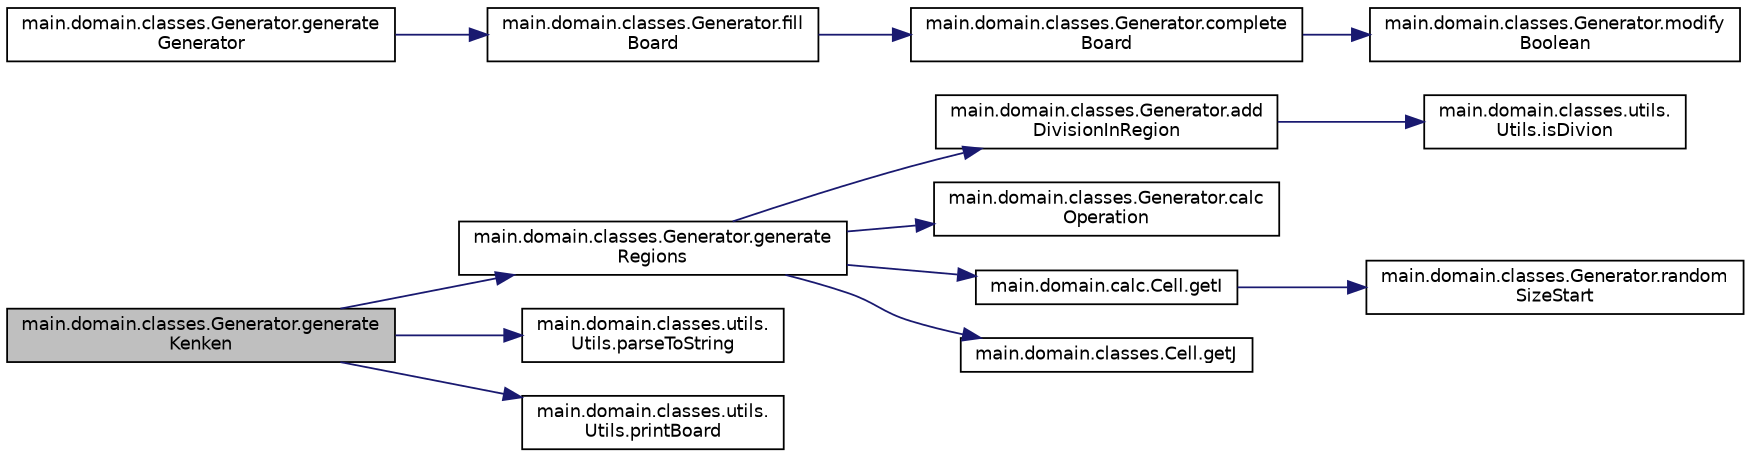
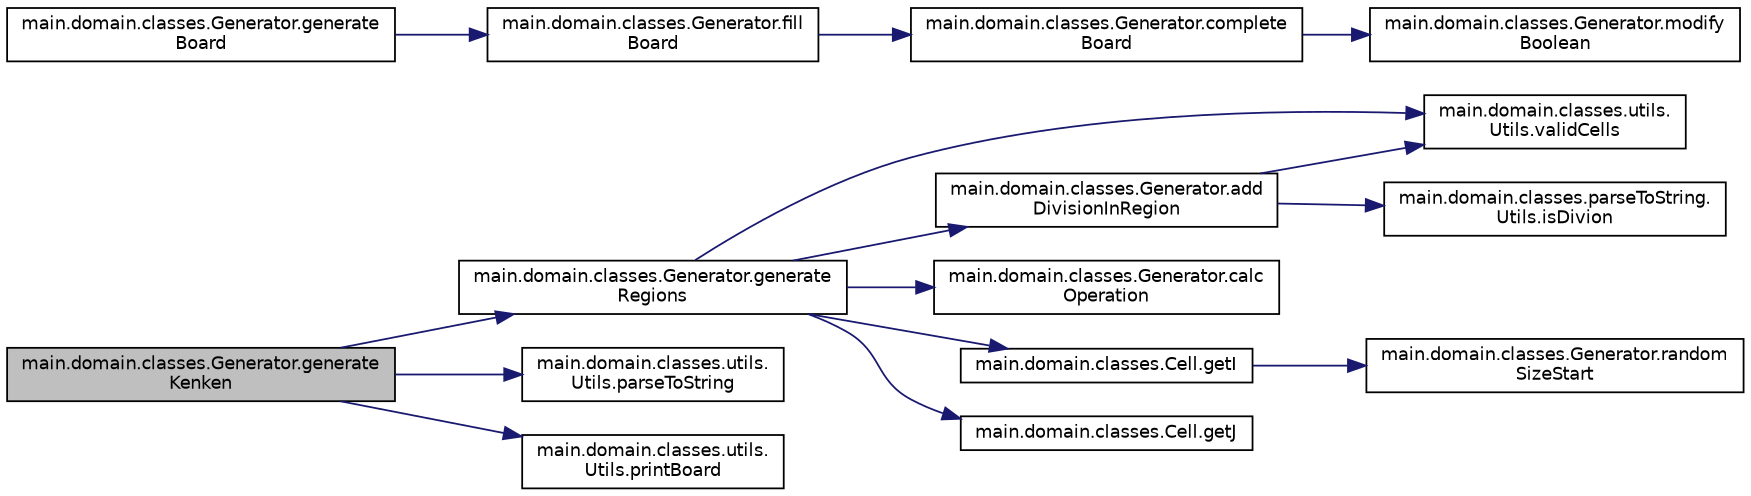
node "main.domain.classes.Generator.generate Generator": label "main.domain.classes.Generator.generate Generator" -> "main.domain.classes.Generator.generate Board"
node "main.domain.classes.utils. Utils.validCells": added
node "main.domain.classes.utils. Utils.isDivion": label "main.domain.classes.utils. Utils.isDivion" -> "main.domain.classes.parseToString. Utils.isDivion"
node "main.domain.calc.Cell.getI": label "main.domain.calc.Cell.getI" -> "main.domain.classes.Cell.getI"
